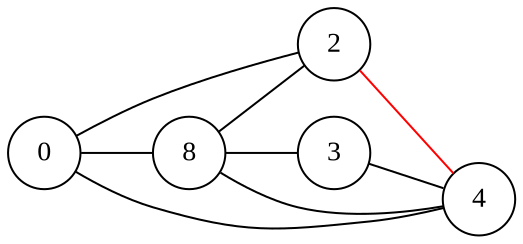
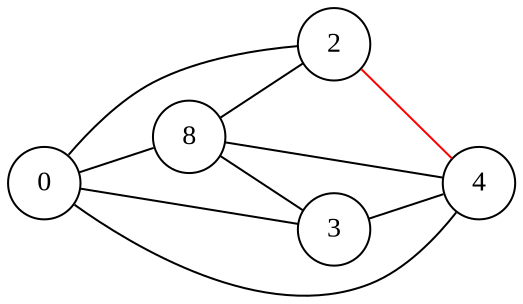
edge "0" -- "3": added
